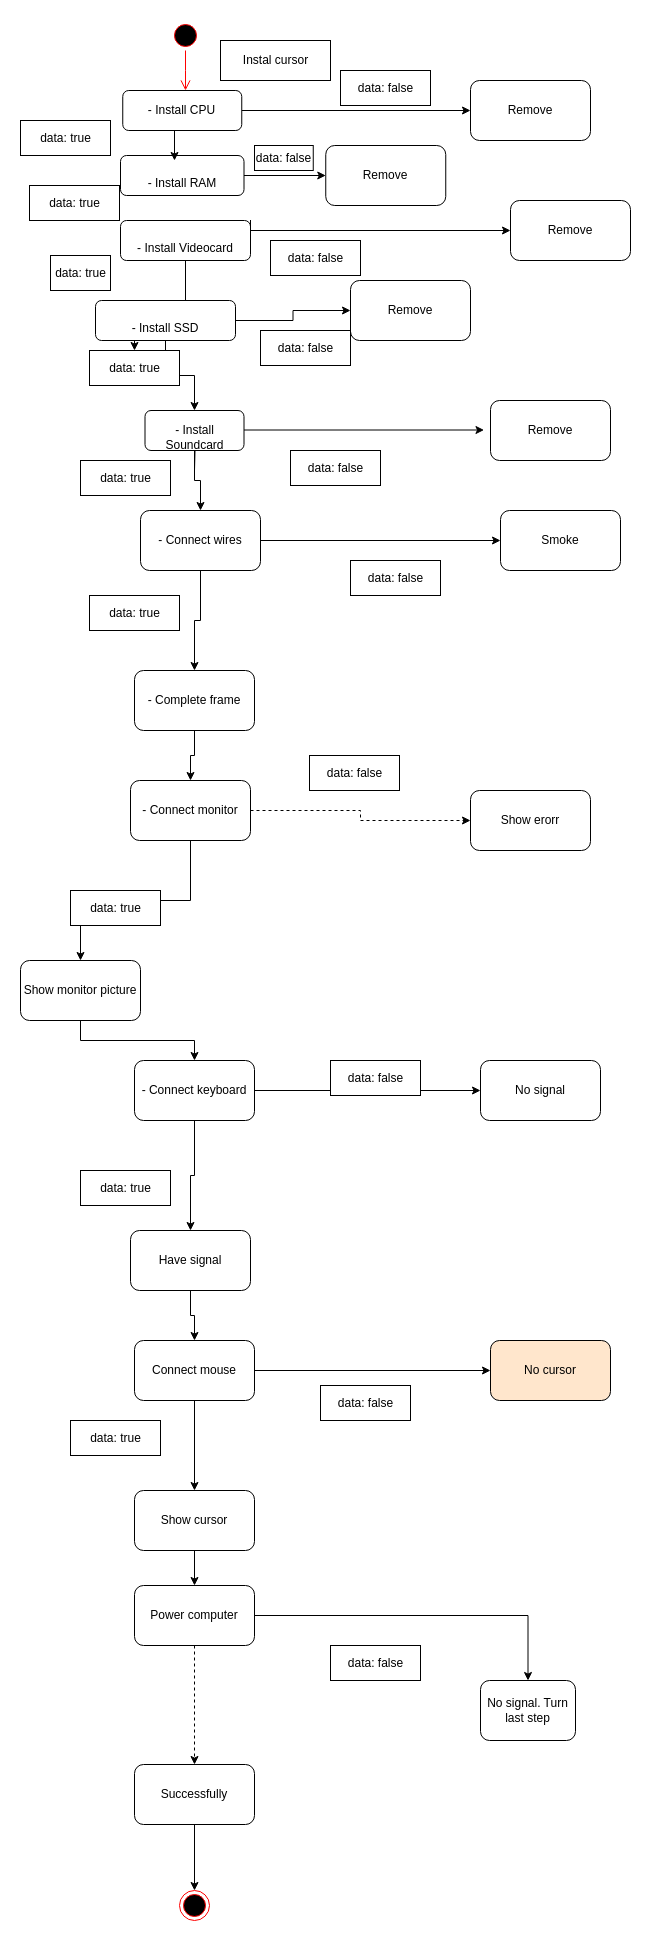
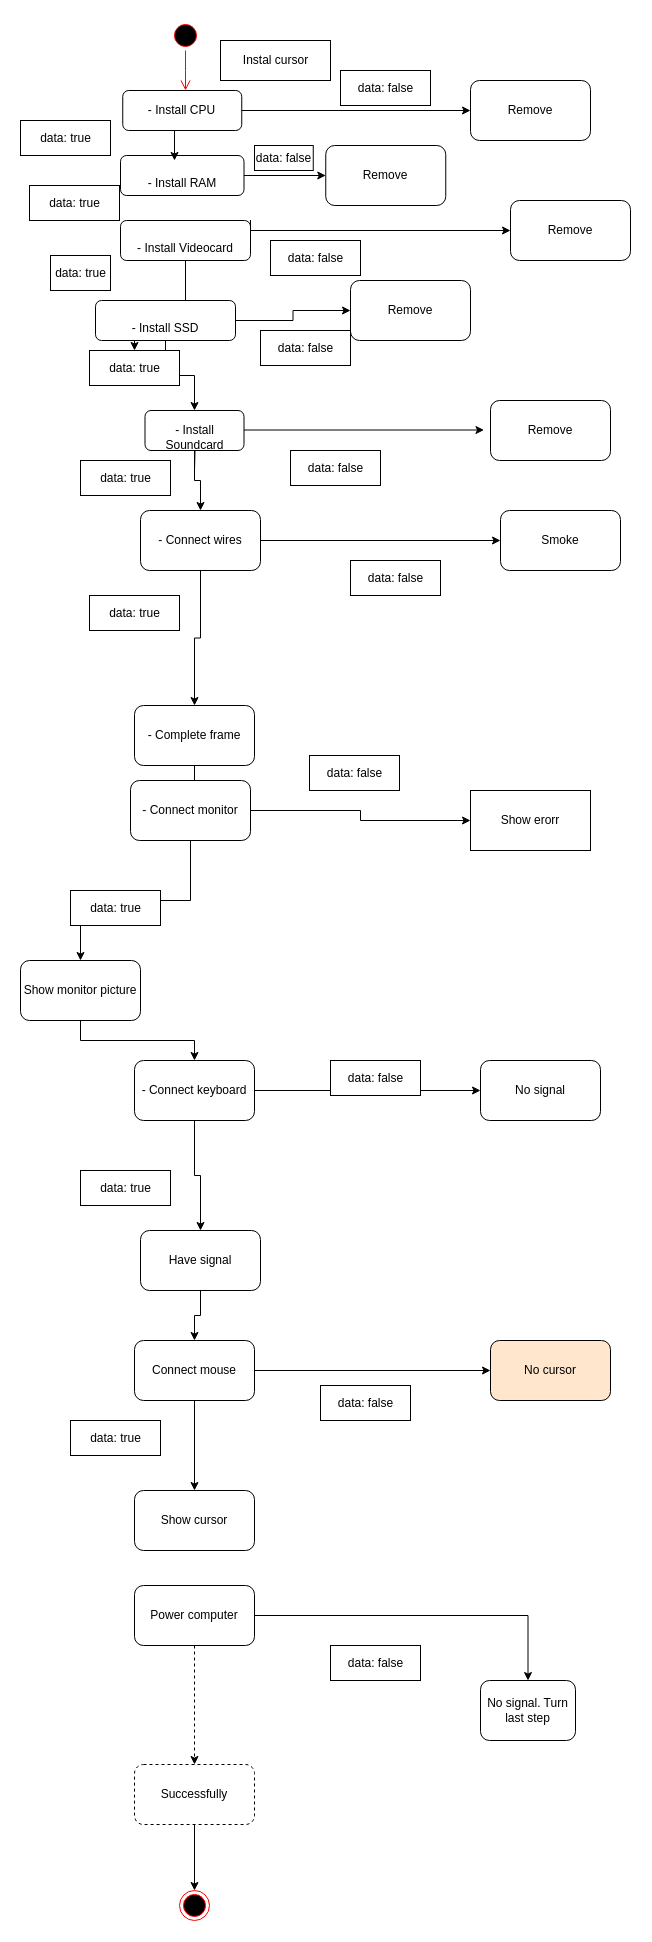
node "- Complete frame": moved (195, 701) -> (195, 736)
edge "- Connect monitor" -> "Show erorr": style dashed -> solid
node "Show erorr": shape rounded rectangle -> rectangle
node "Have signal": moved (191, 1261) -> (201, 1261)
edge "Show cursor" -> "Power computer": removed
node "Successfully": style solid -> dashed
